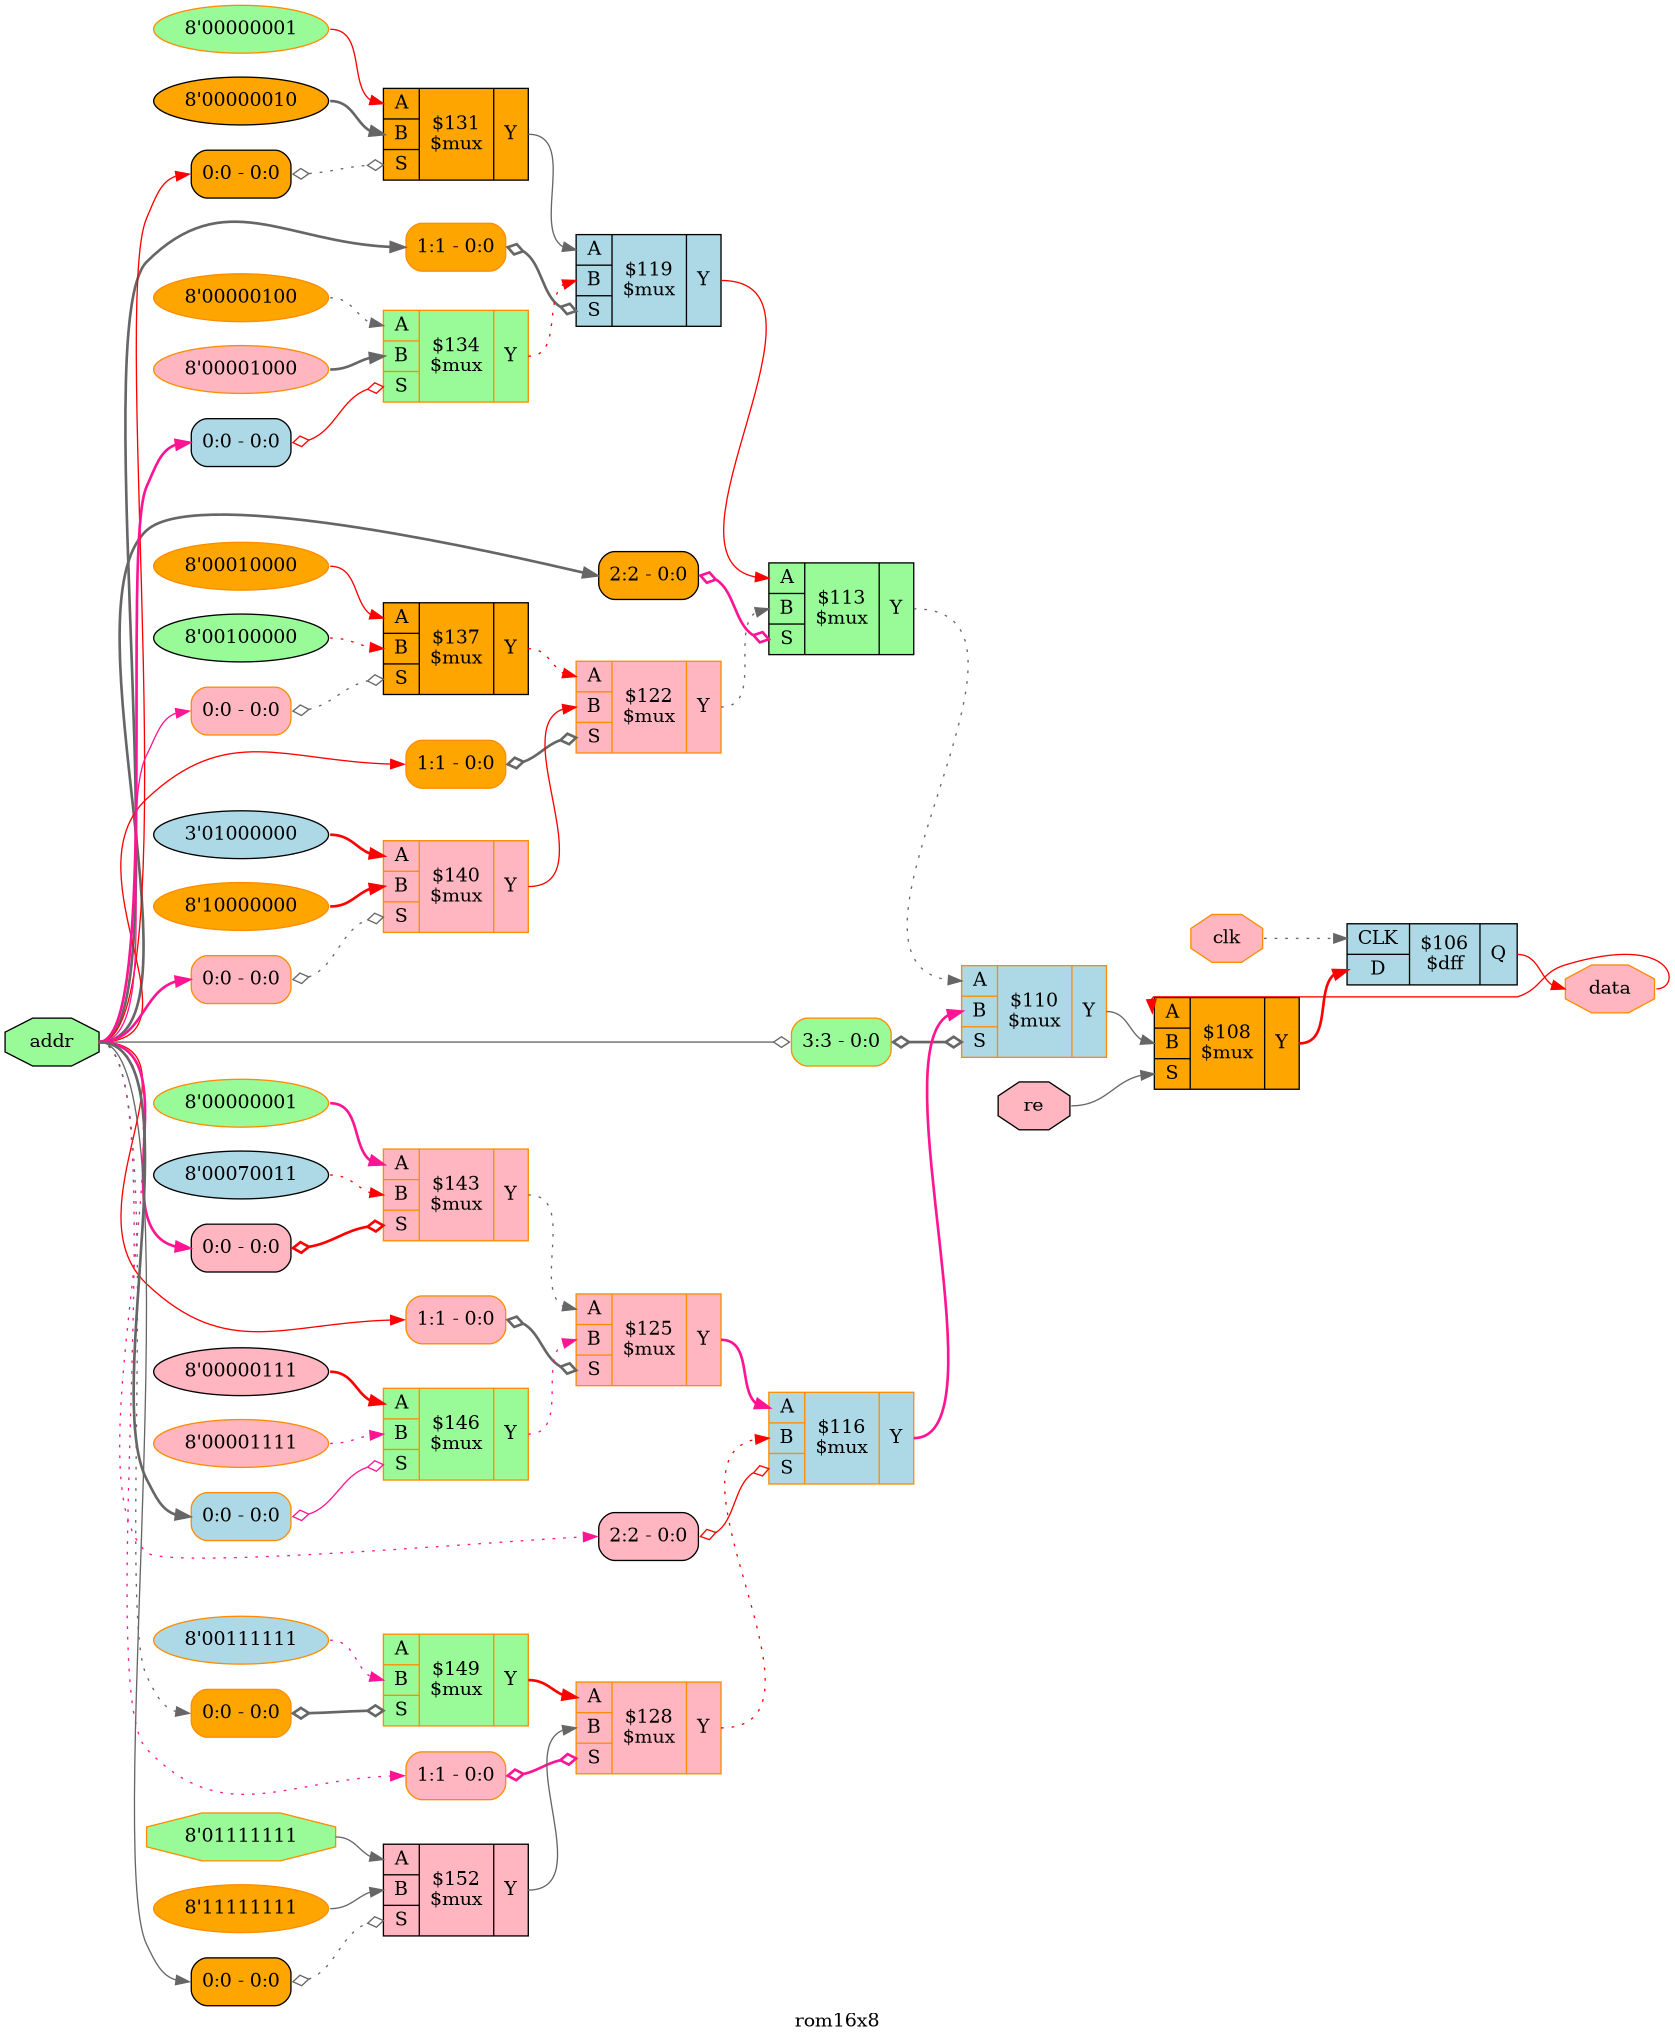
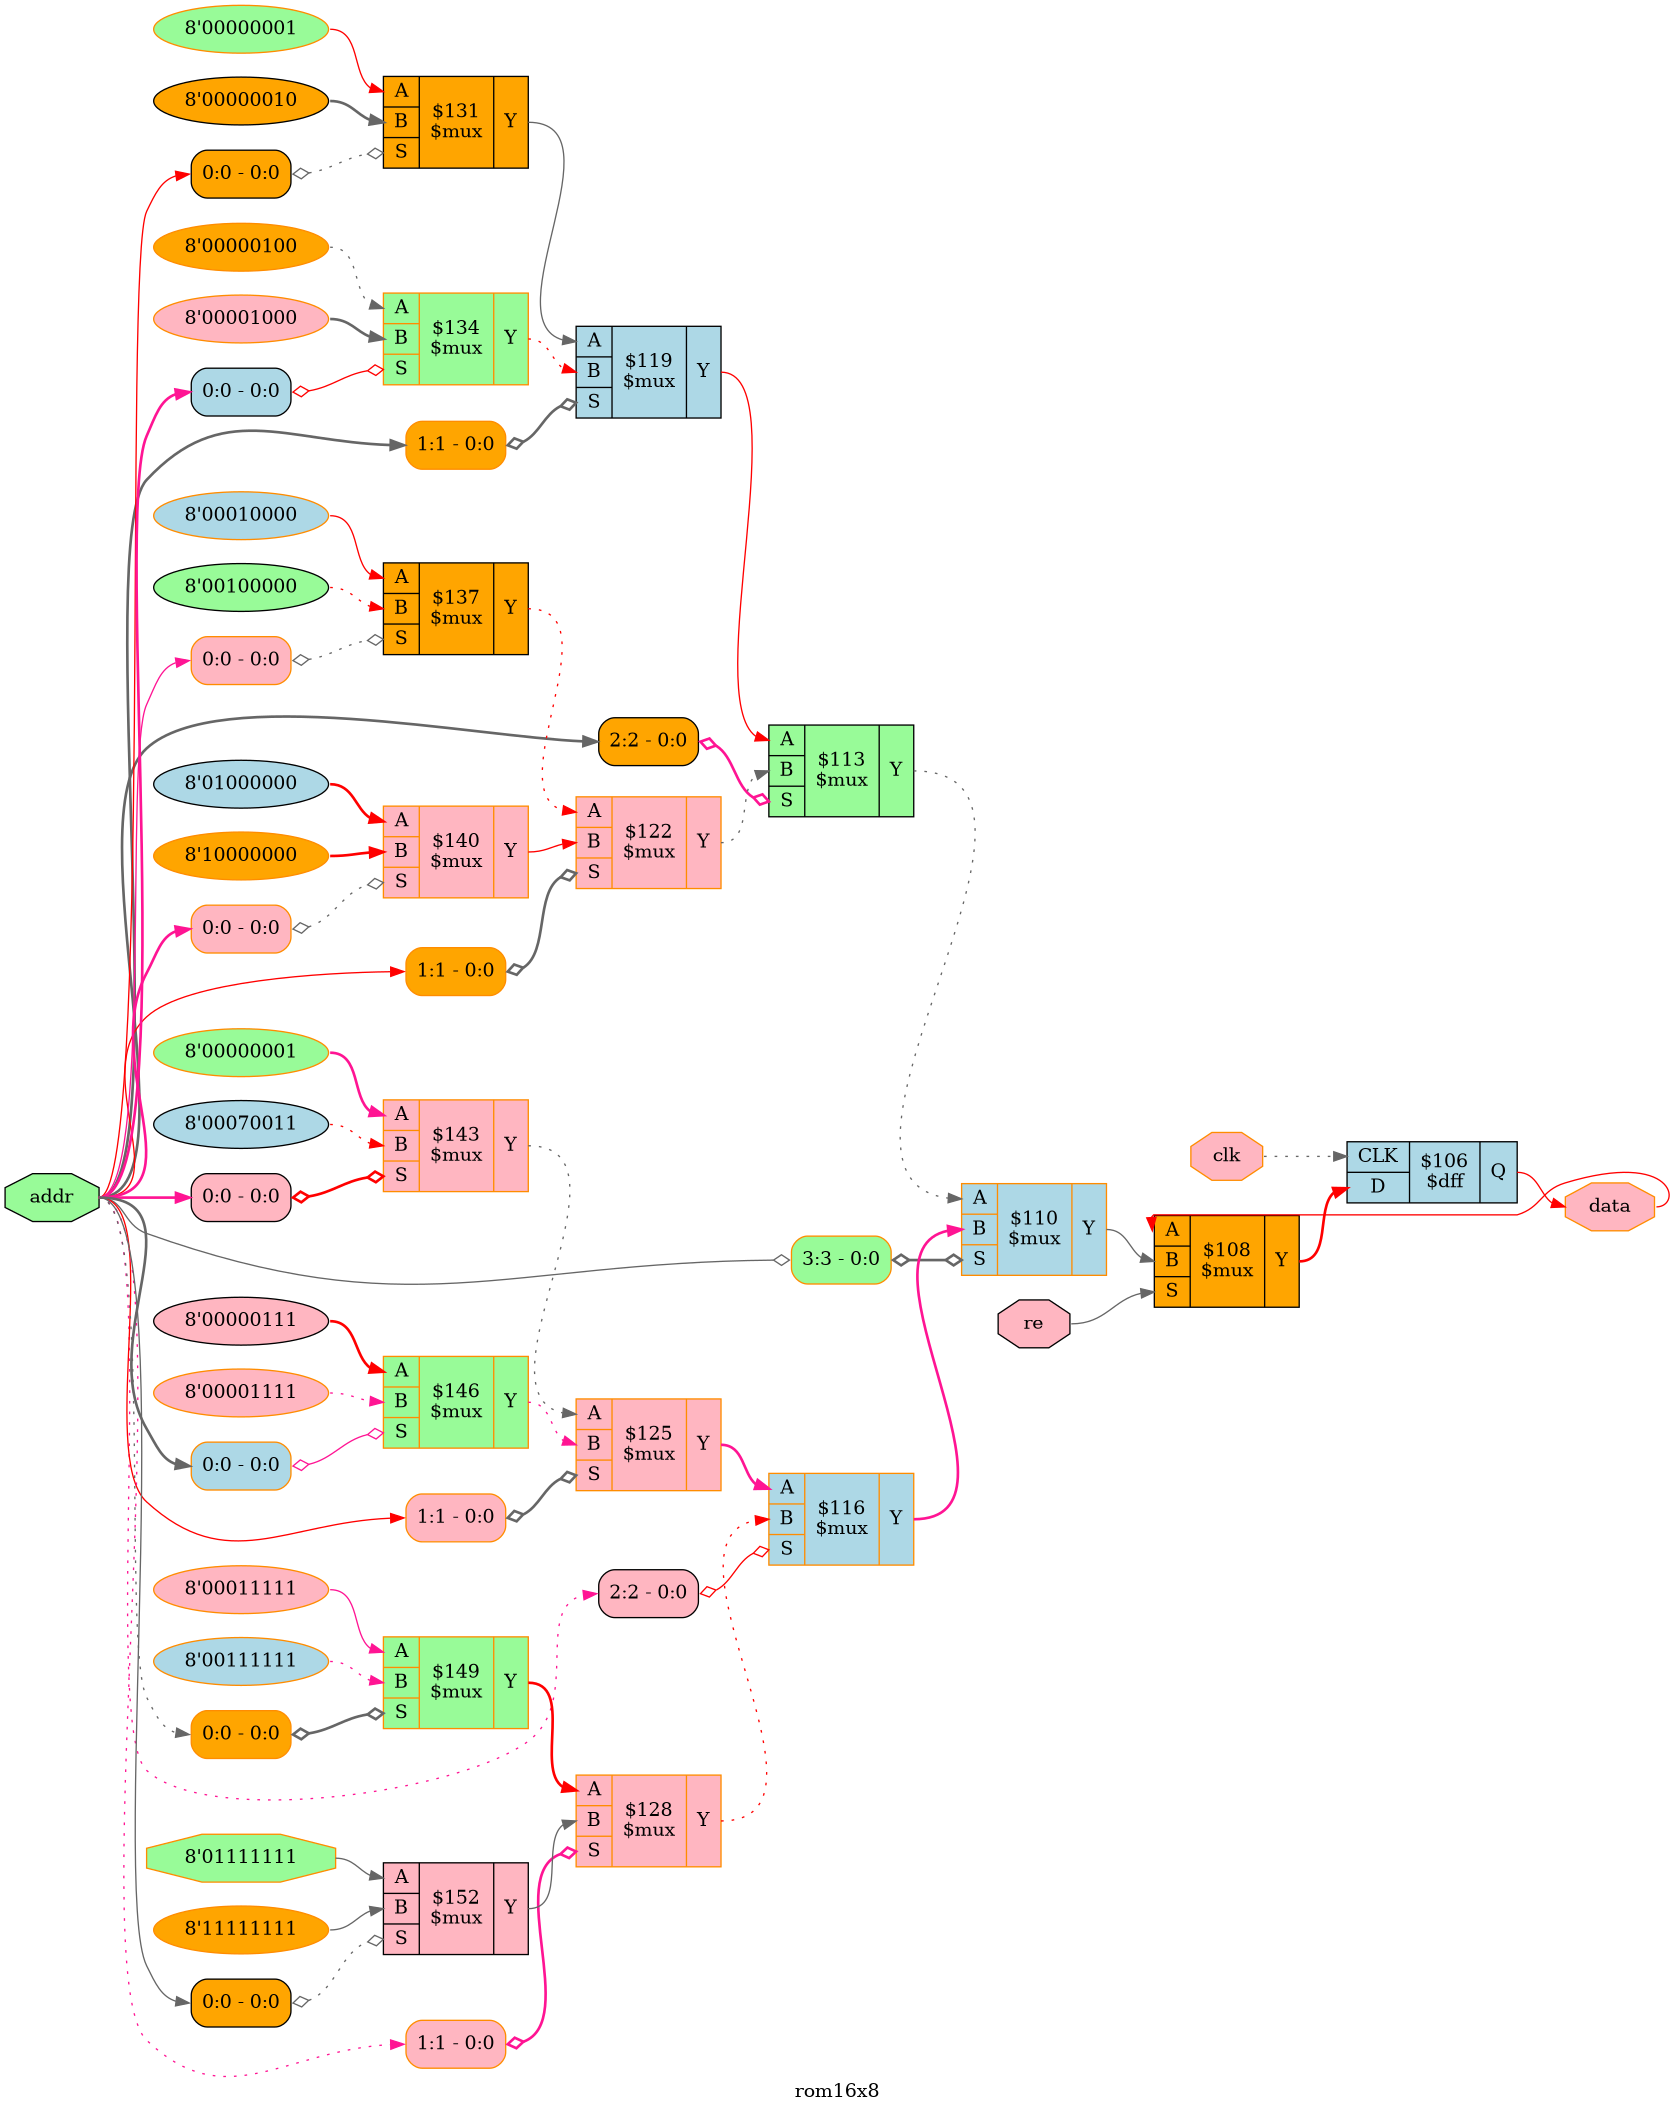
node "8'00010000": fillcolor orange -> lightblue
node "3'01000000": label "3'01000000" -> "8'01000000"
node "8'00011111": added
